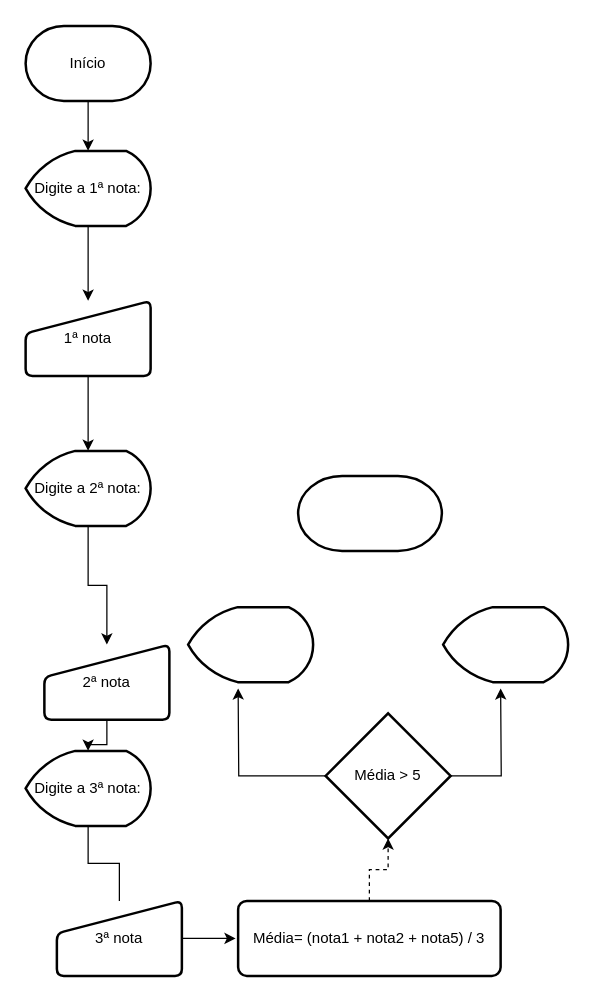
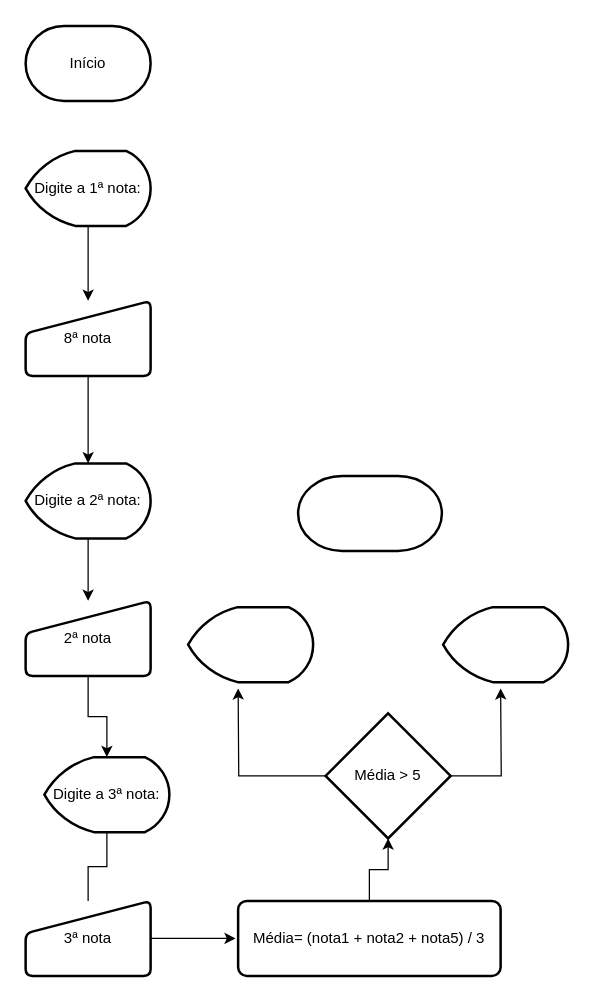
edge "Início" -> "Digite a 1ª nota:": removed
node "1ª nota": label "1ª nota" -> "8ª nota"
node "Digite a 2ª nota:": moved (88, 488) -> (88, 501)
node "2ª nota": moved (107, 682) -> (88, 638)
node "Digite a 3ª nota:": moved (88, 788) -> (107, 794)
edge "Média= (nota1 + nota2 + nota5) / 3" -> "Média > 5": style dashed -> solid
node "3ª nota": moved (119, 938) -> (88, 938)
